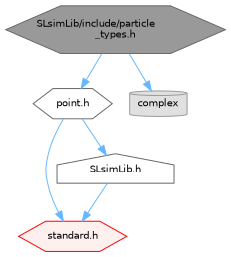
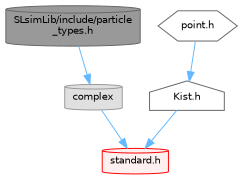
node "SLsimLib/include/particle _types.h": shape hexagon -> cylinder
edge "SLsimLib/include/particle _types.h" -> "point.h": removed
edge "point.h" -> "standard.h": now "complex" -> "standard.h"
node "SLsimLib.h": label "SLsimLib.h" -> "Kist.h"
node "standard.h": shape hexagon -> cylinder
